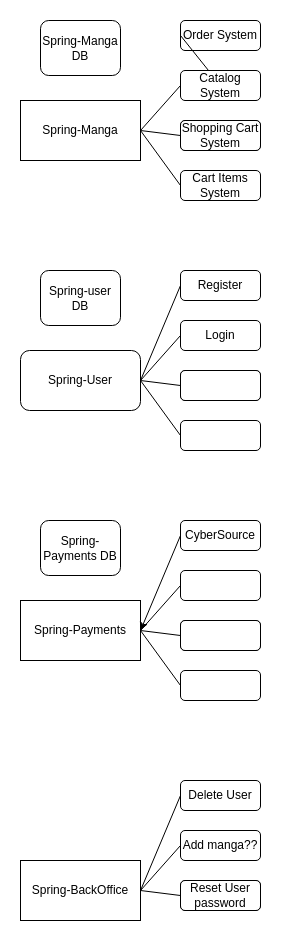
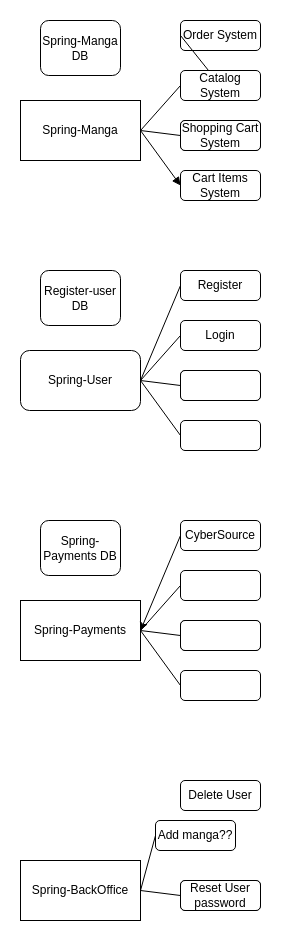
edge "Spring-Manga" -- "Cart Items System": arrowhead none -> block
node "Spring-user DB": label "Spring-user DB" -> "Register-user DB"
edge "Delete User" -- "Spring-BackOffice": removed
node "Add manga??": moved (221, 846) -> (196, 836)
